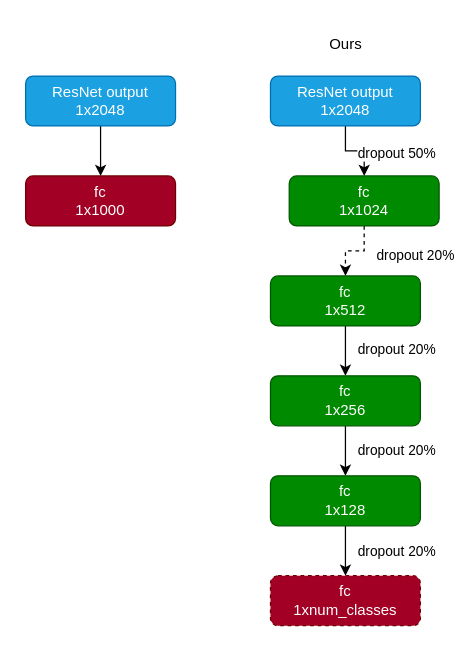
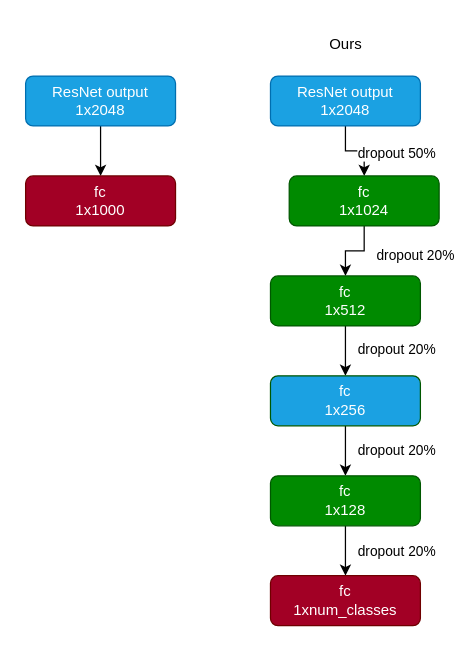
edge "fc 1x1024" -> "fc 1x512": style dashed -> solid
node "fc 1x256": fillcolor #008a00 -> #1ba1e2
node "fc 1xnum_classes": style dashed -> solid
